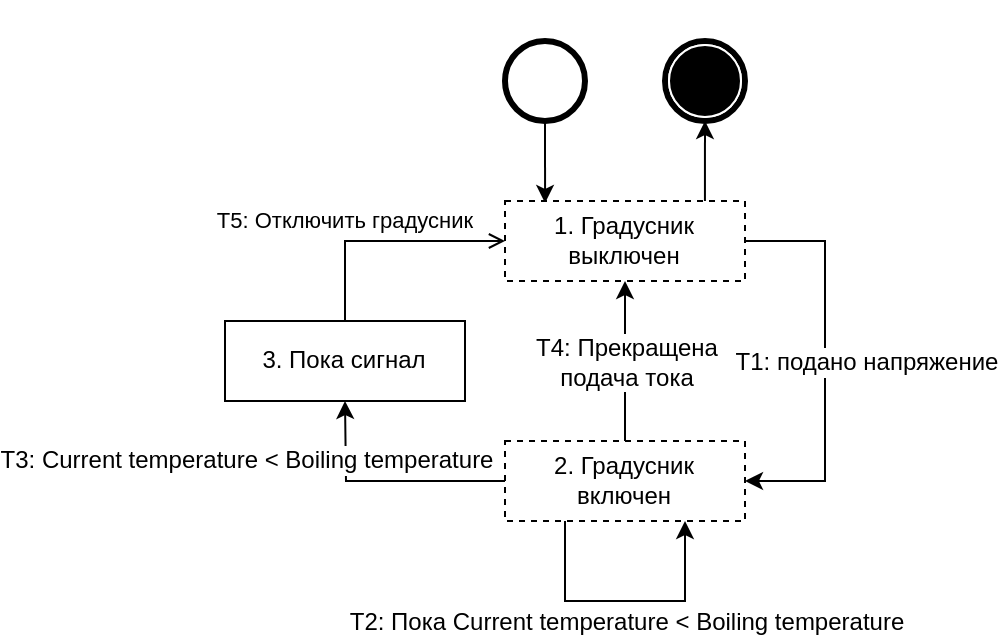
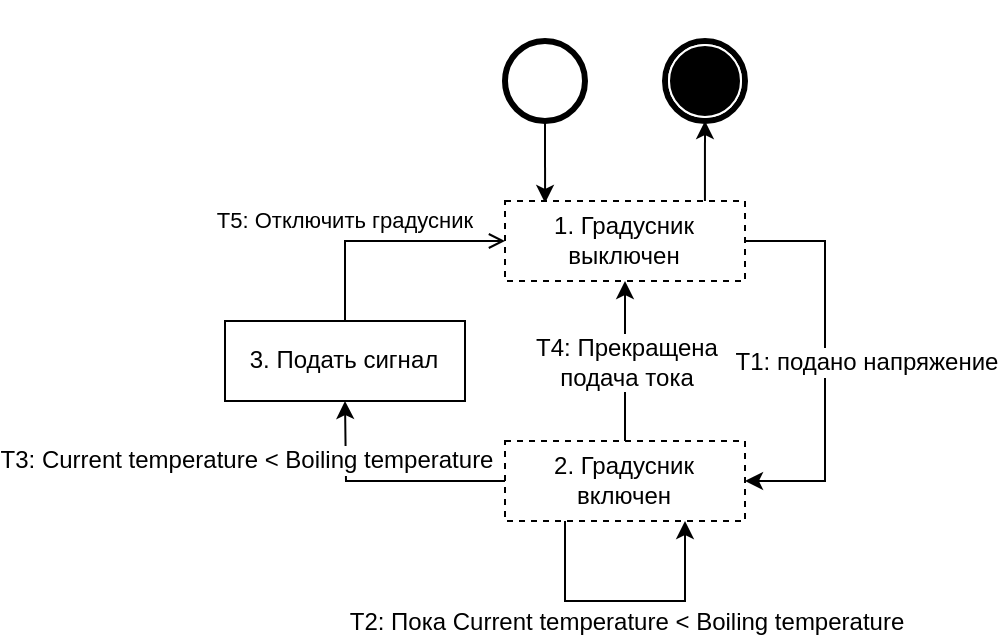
node "3. Пока сигнал": label "3. Пока сигнал" -> "3. Подать сигнал"
